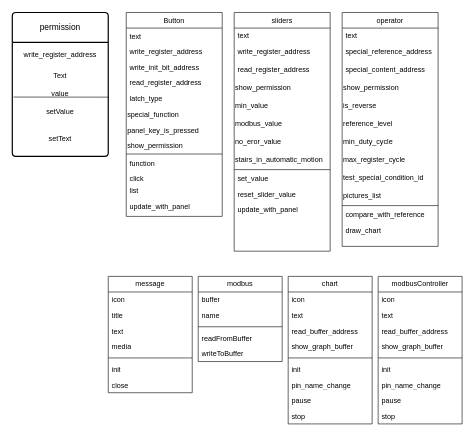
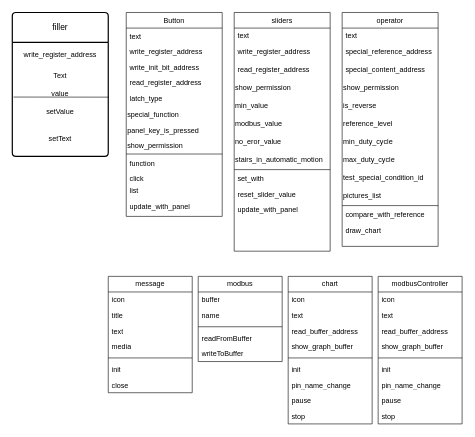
node "permission": label "permission" -> "filler"
node "max_register_cycle": label "max_register_cycle" -> "max_duty_cycle"
node "set_value": label "set_value" -> "set_with"
